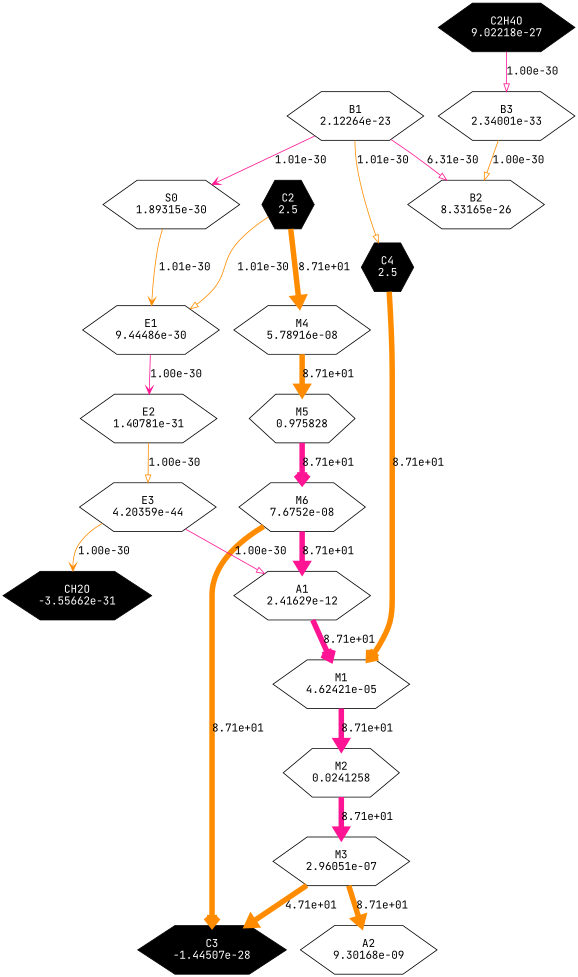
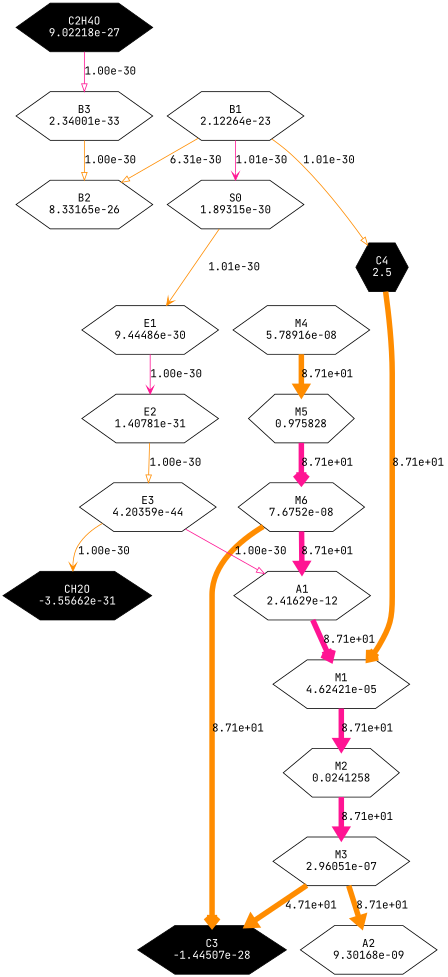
edge "B1 2.12264e-23" -> "B2 8.33165e-26": color deeppink -> darkorange
node "C2 2.5": removed
